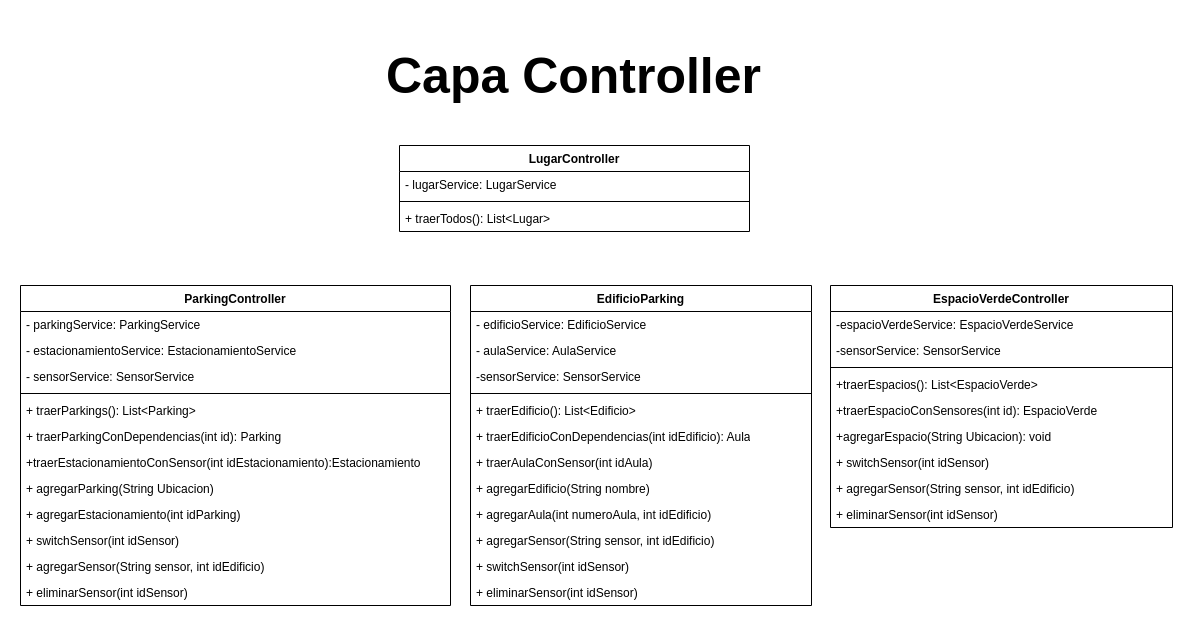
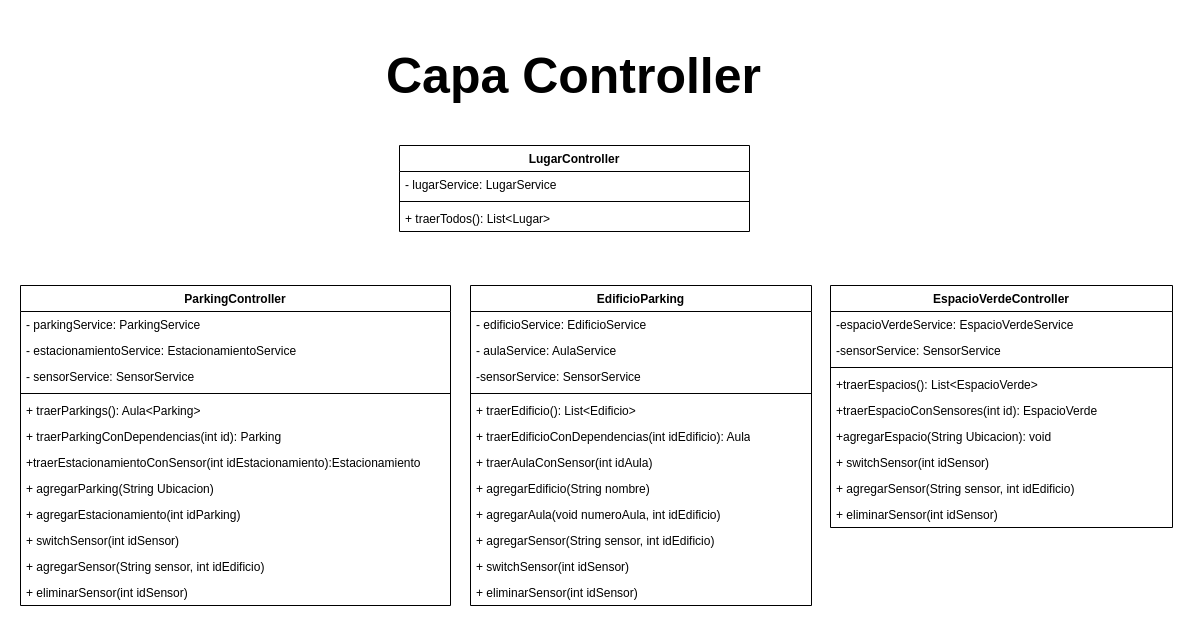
node "+ traerParkings(): List<Parking>": label "+ traerParkings(): List<Parking>" -> "+ traerParkings(): Aula<Parking>"
node "+ agregarAula(int numeroAula, int idEdificio)": label "+ agregarAula(int numeroAula, int idEdificio)" -> "+ agregarAula(void numeroAula, int idEdificio)"
